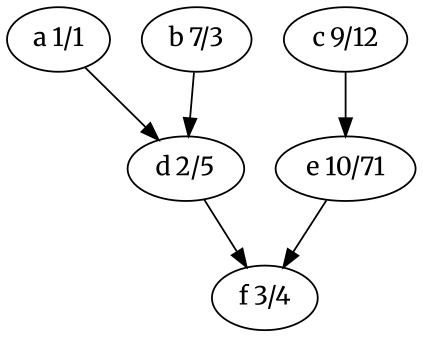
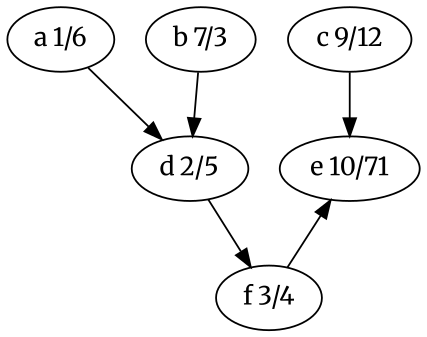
node "a 1/1": label "a 1/1" -> "a 1/6"
edge "e 10/71" -> "f 3/4": reversed
